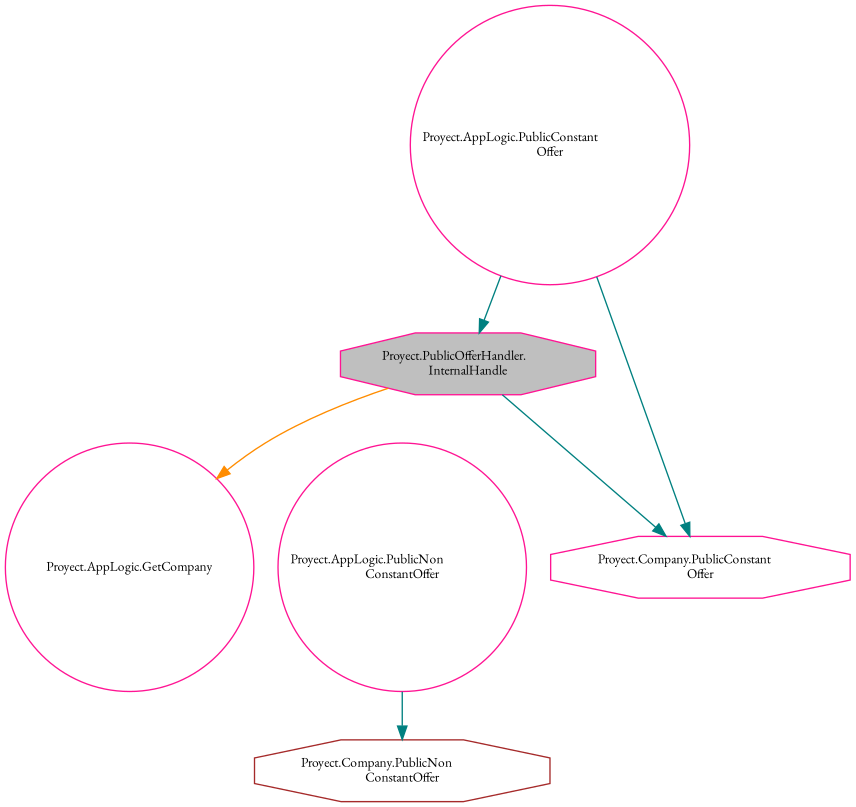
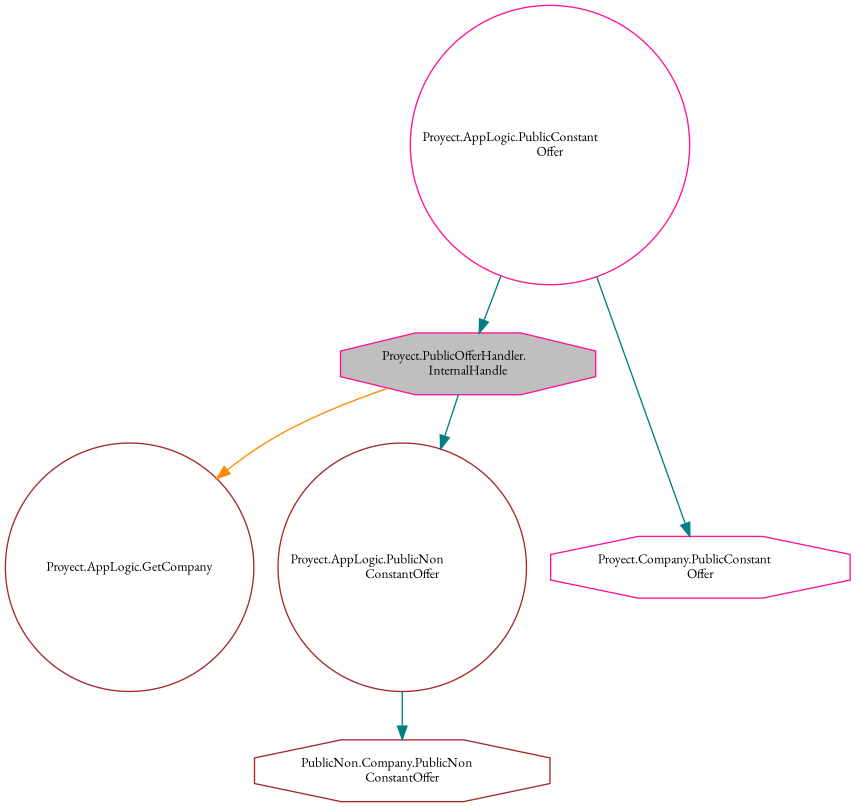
edge "Proyect.PublicOfferHandler. InternalHandle" -> "Proyect.Company.PublicConstant Offer": now "Proyect.PublicOfferHandler. InternalHandle" -> "Proyect.AppLogic.PublicNon ConstantOffer"
node "Proyect.AppLogic.GetCompany": color deeppink -> brown
node "Proyect.AppLogic.PublicNon ConstantOffer": color deeppink -> brown
node "Proyect.Company.PublicNon ConstantOffer": label "Proyect.Company.PublicNon ConstantOffer" -> "PublicNon.Company.PublicNon ConstantOffer"
